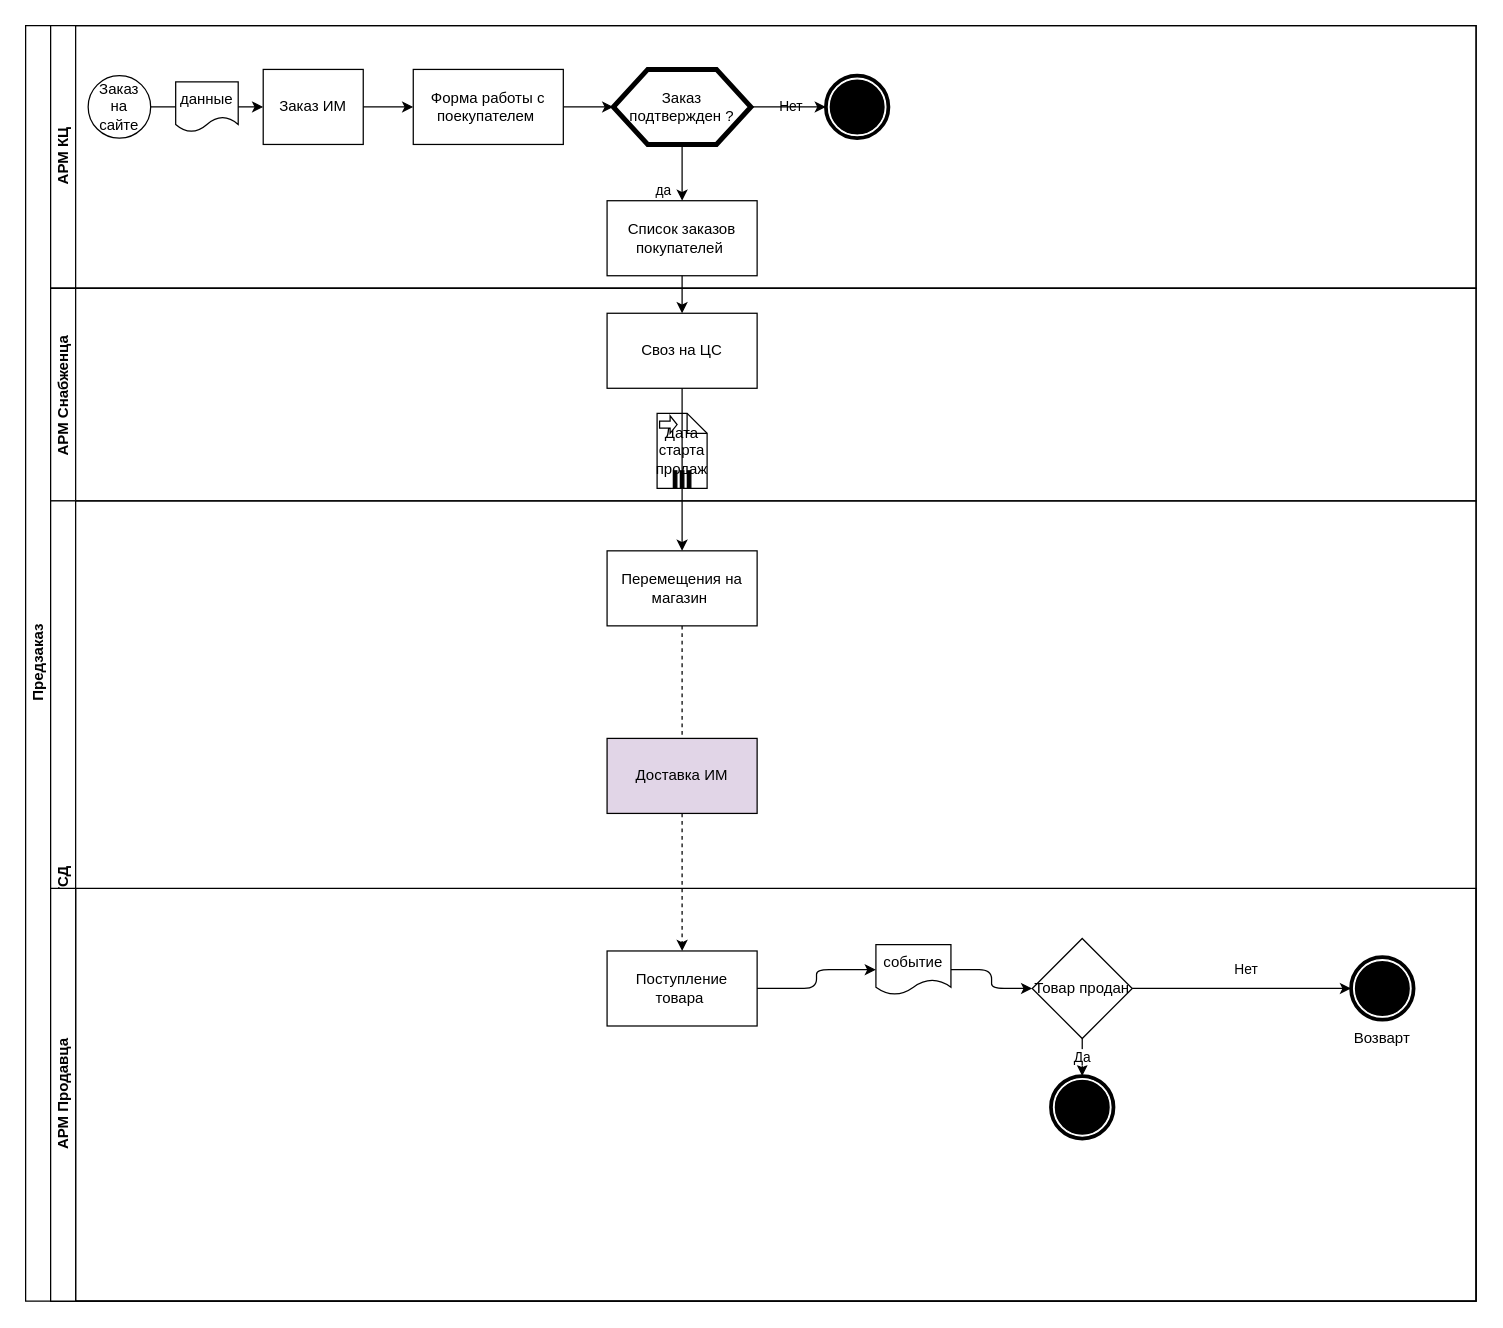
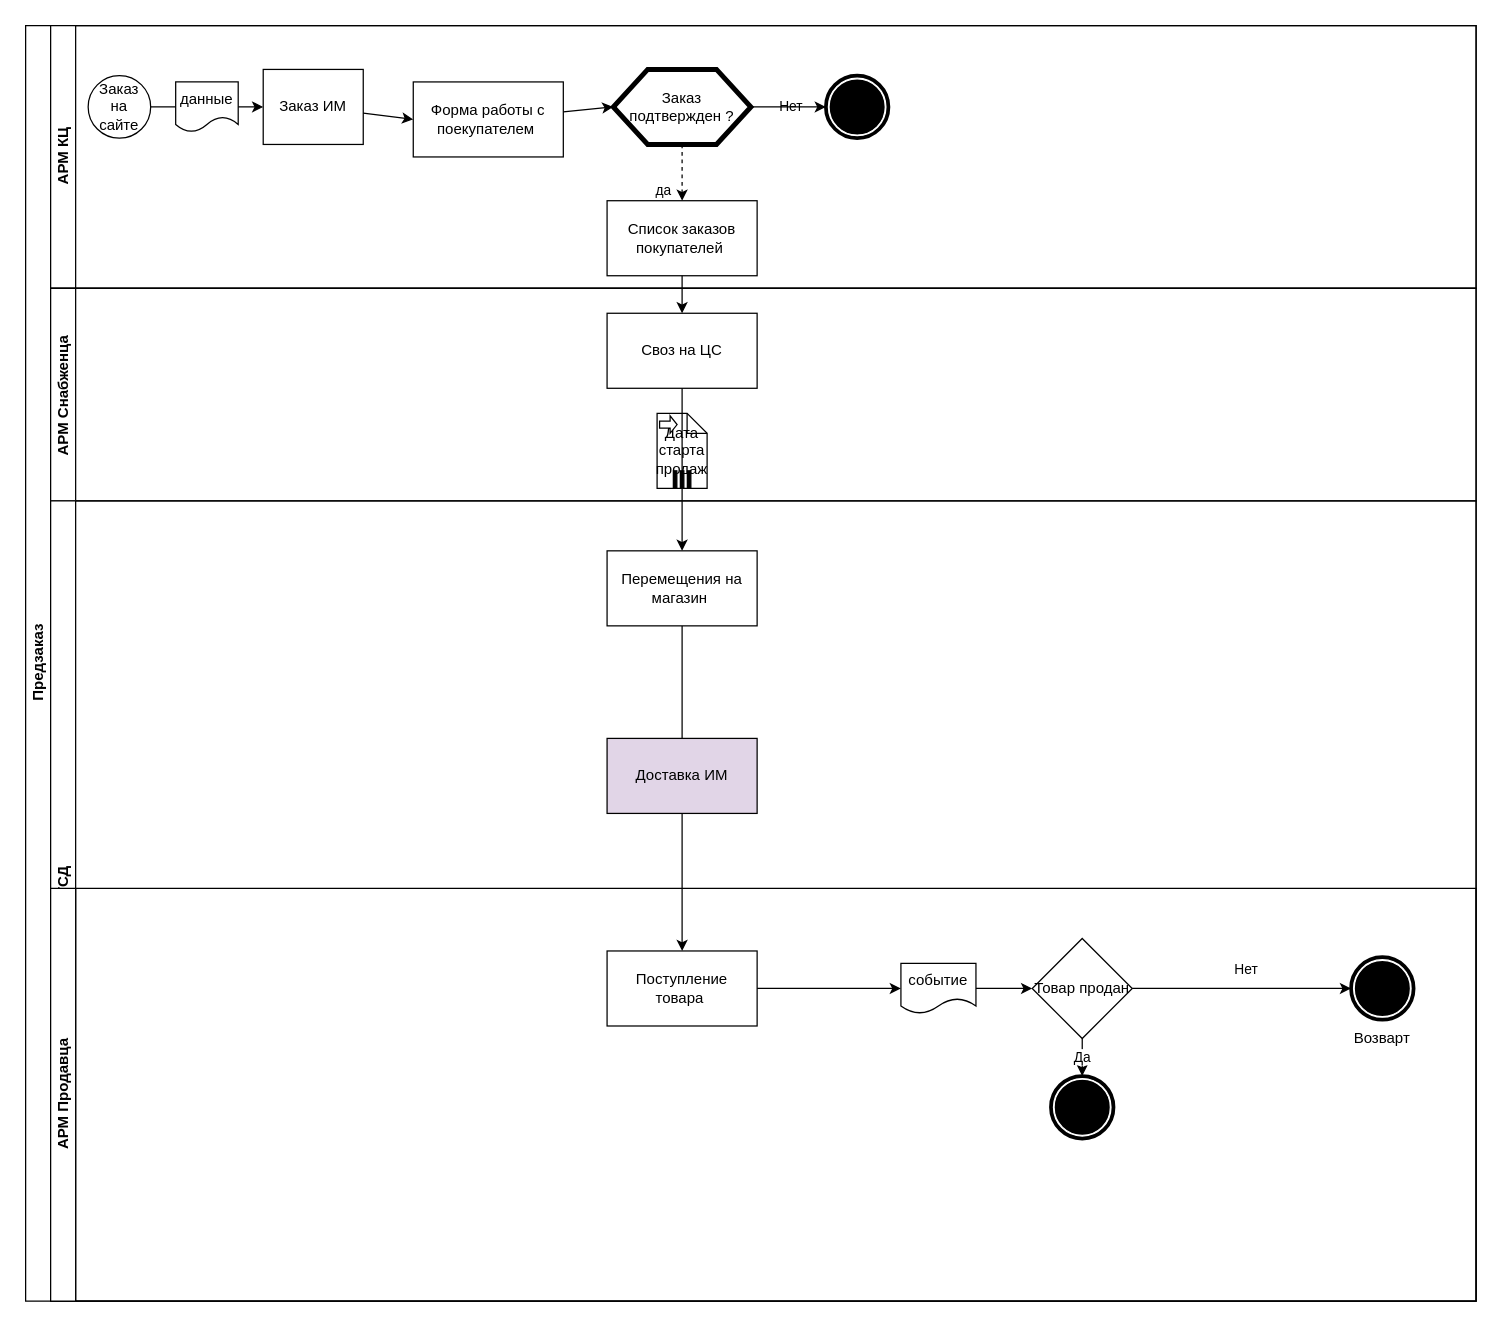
node "Форма работы с поекупателем": moved (488, 107) -> (488, 119)
edge "Заказ подтвержден ?" -> "Список заказов покупателей": style solid -> dashed
edge "Перемещения на магазин" -> "Поступление товара": style dashed -> solid
node "событие": moved (913, 969) -> (938, 988)
